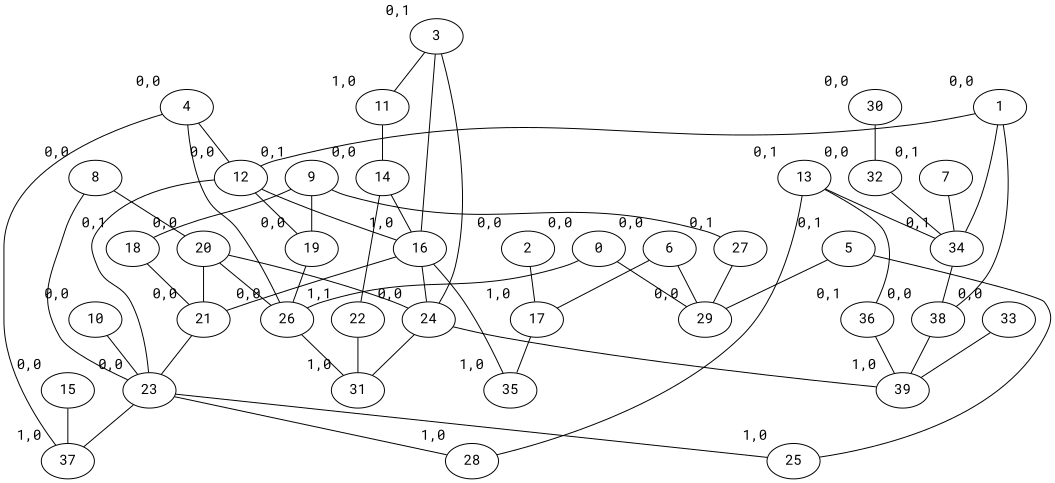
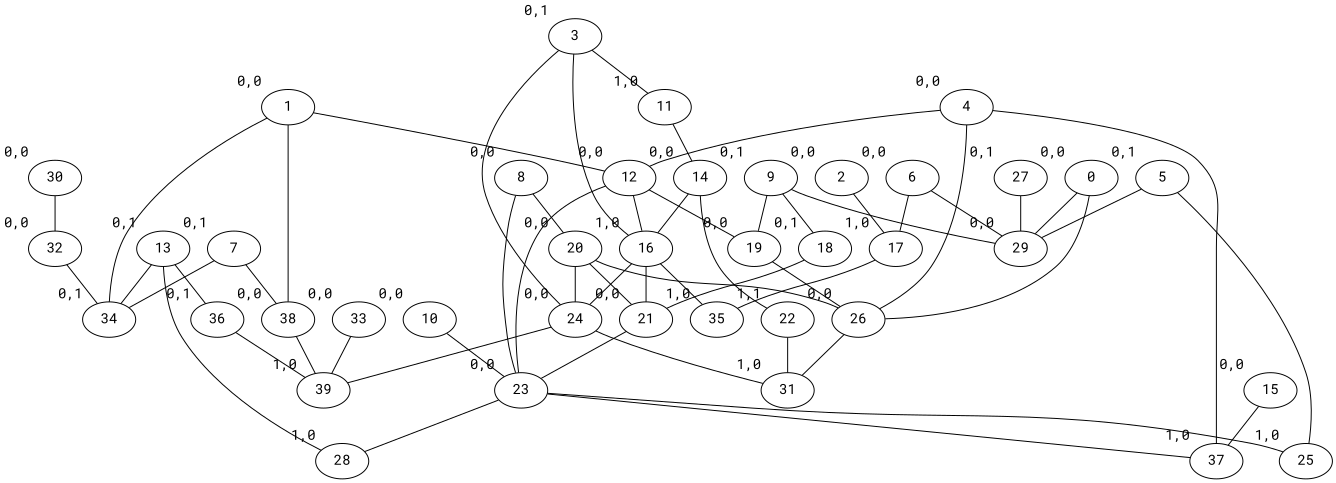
edge "9 0,1" -- "27 0,1": now "9 0,1" -- "29 0,0"
edge "34 0,1" -- "38 0,0": now "7 0,1" -- "38 0,0"
